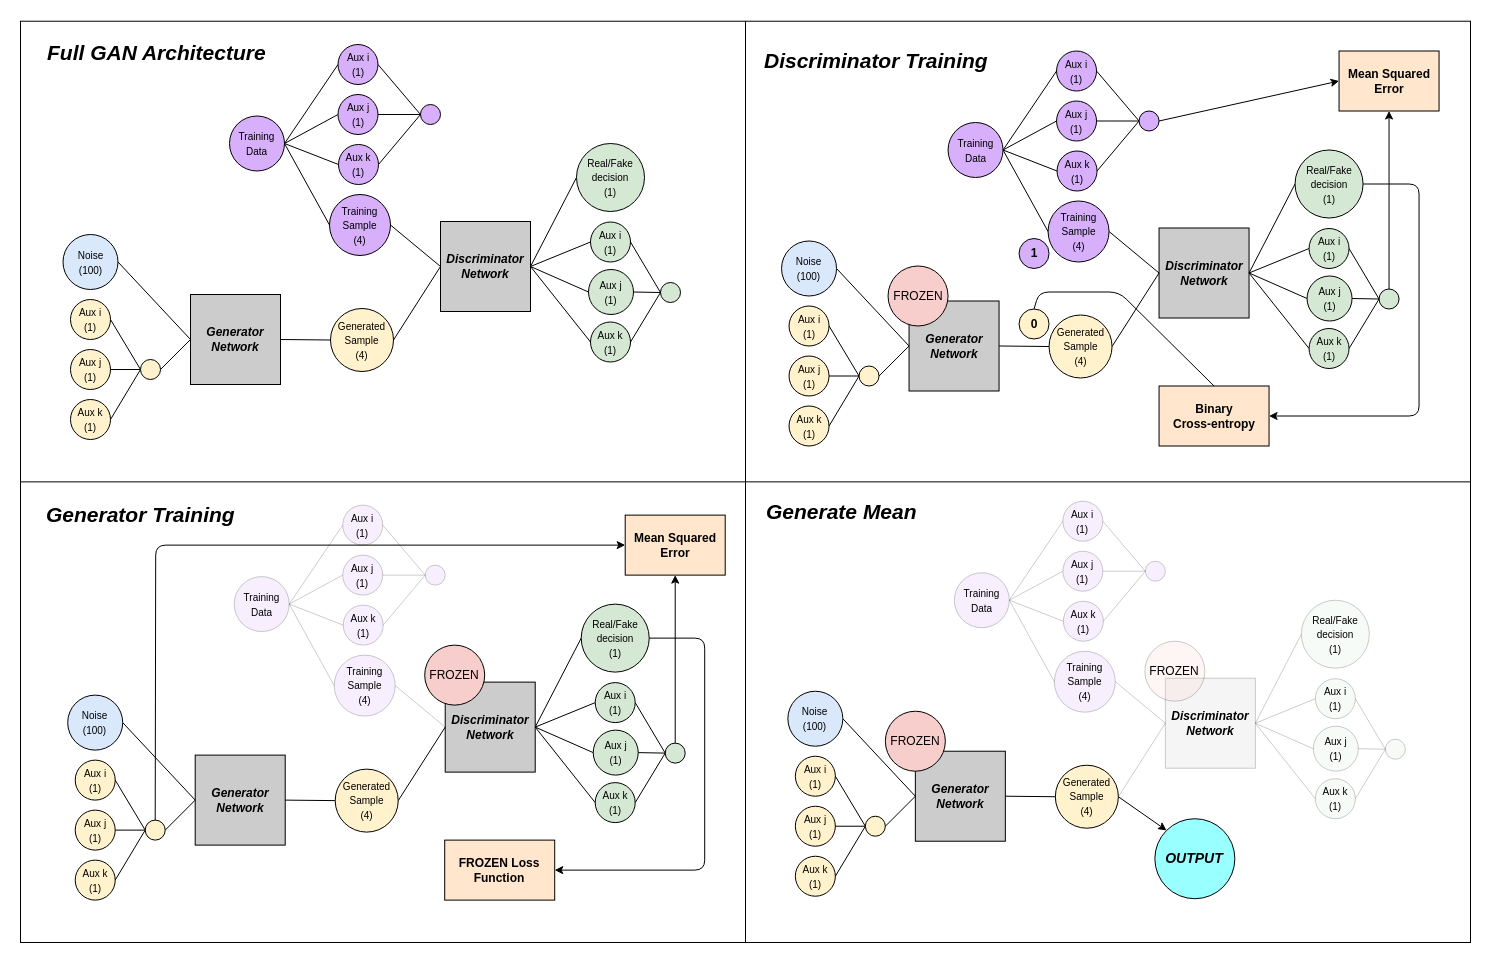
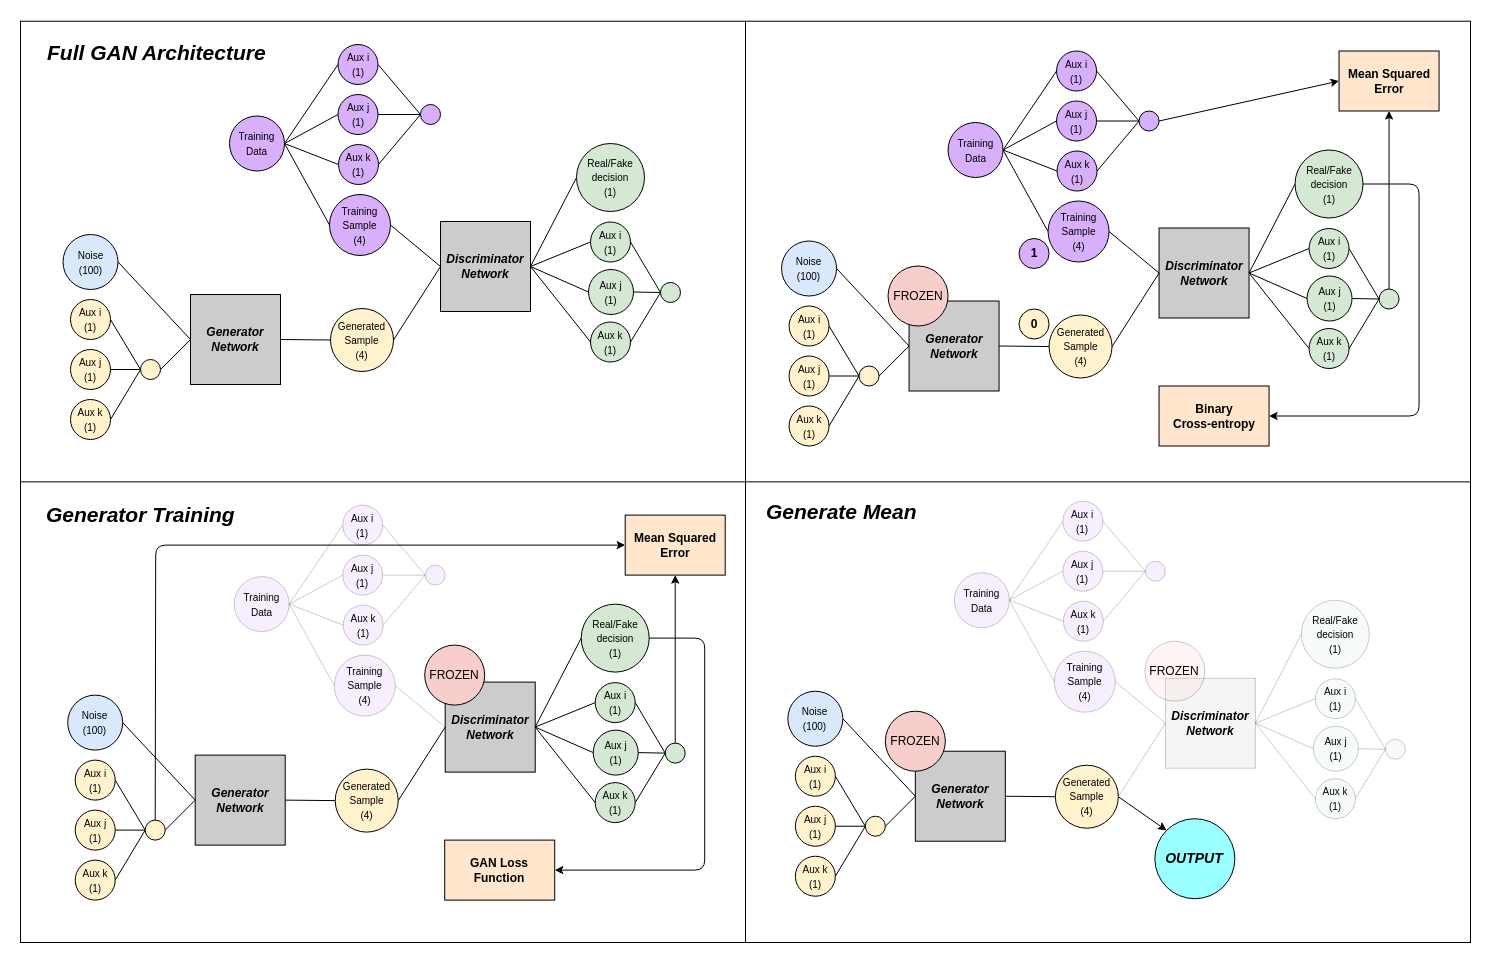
node "Discriminator Training": removed
edge "0" -- "Binary Cross-entropy": removed
node "FROZEN Loss Function": label "FROZEN Loss Function" -> "GAN Loss Function"
